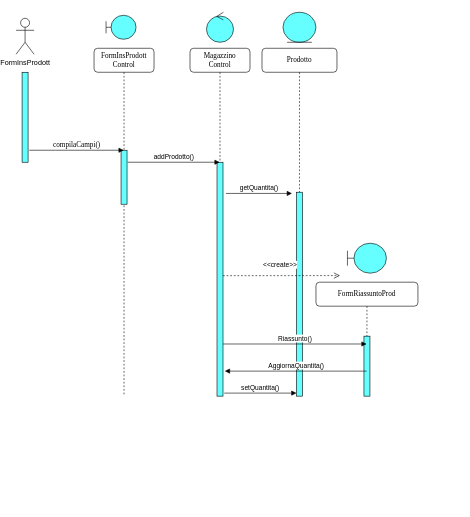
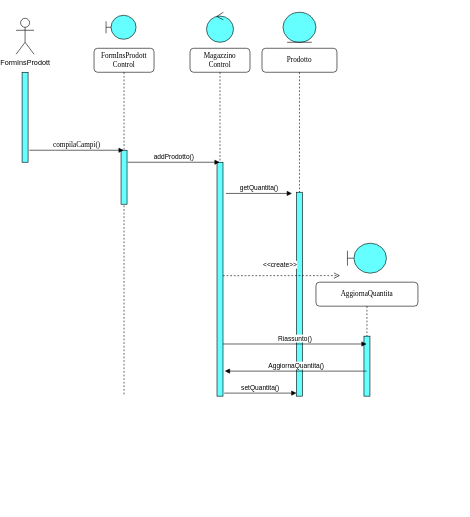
node "FormRiassuntoProd": label "FormRiassuntoProd" -> "AggiornaQuantita"
